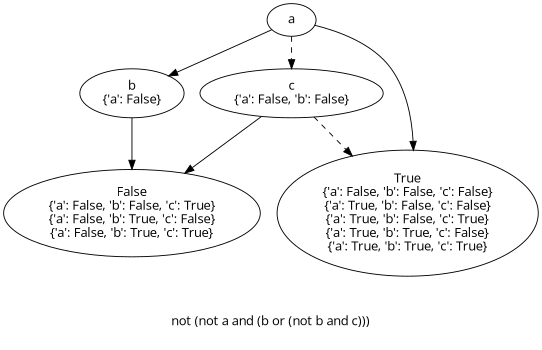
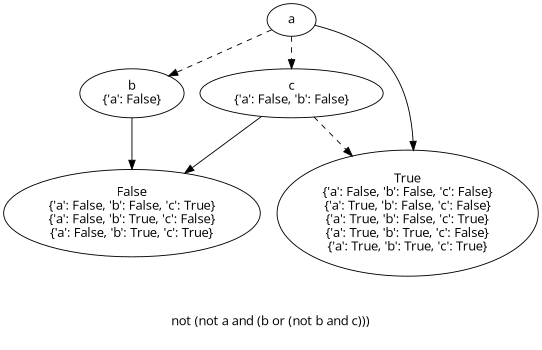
edge "a" -> "b {'a': False}": style solid -> dashed
